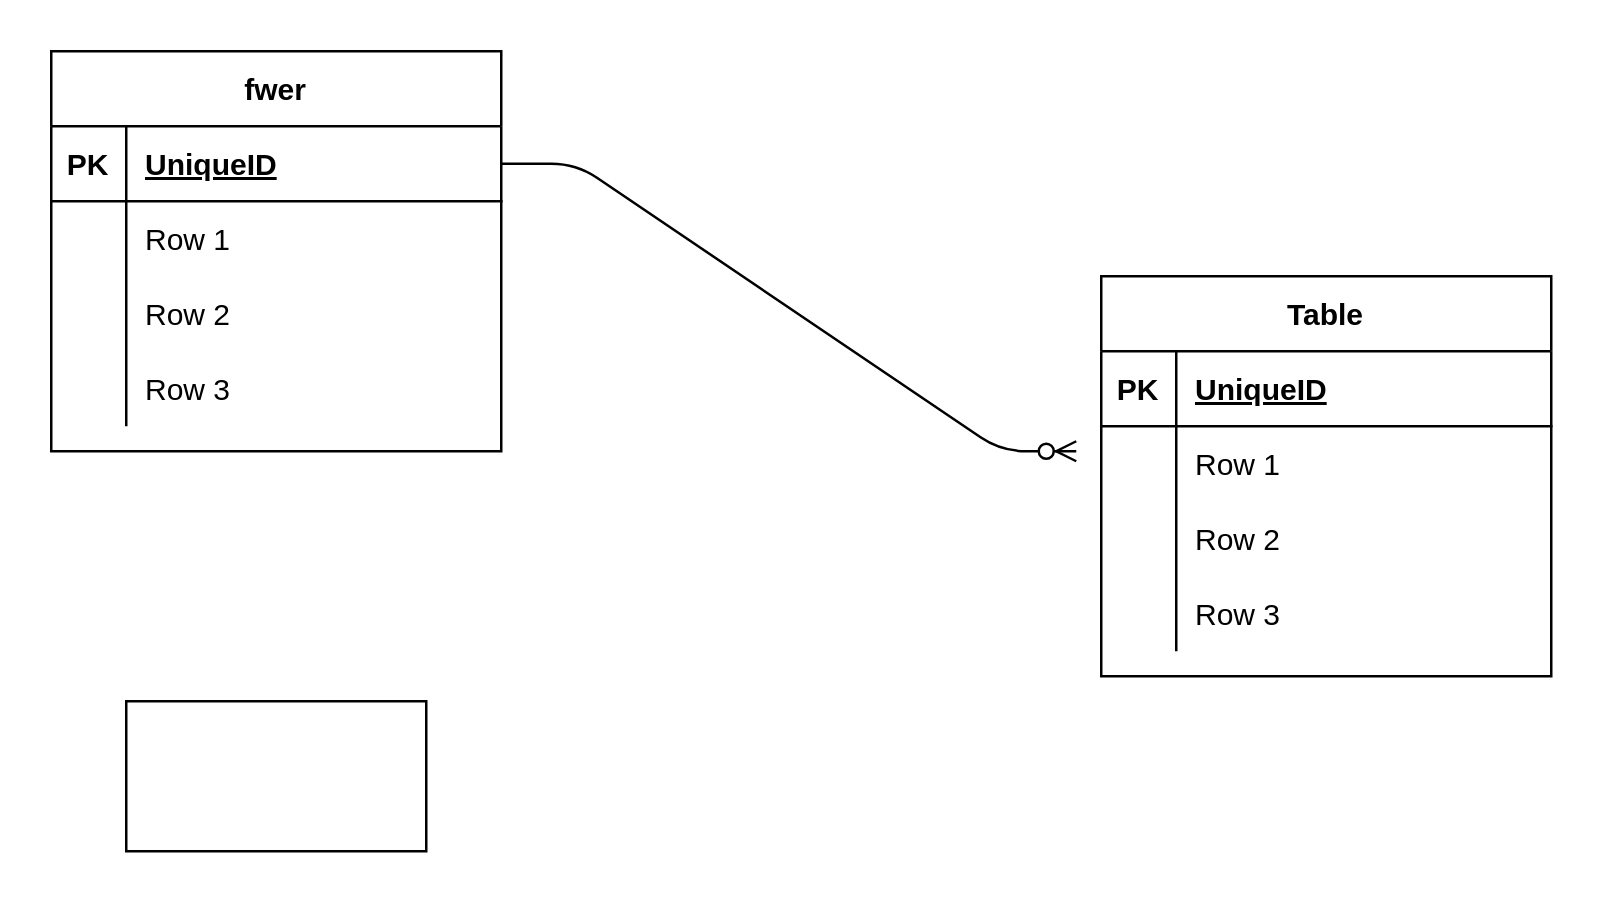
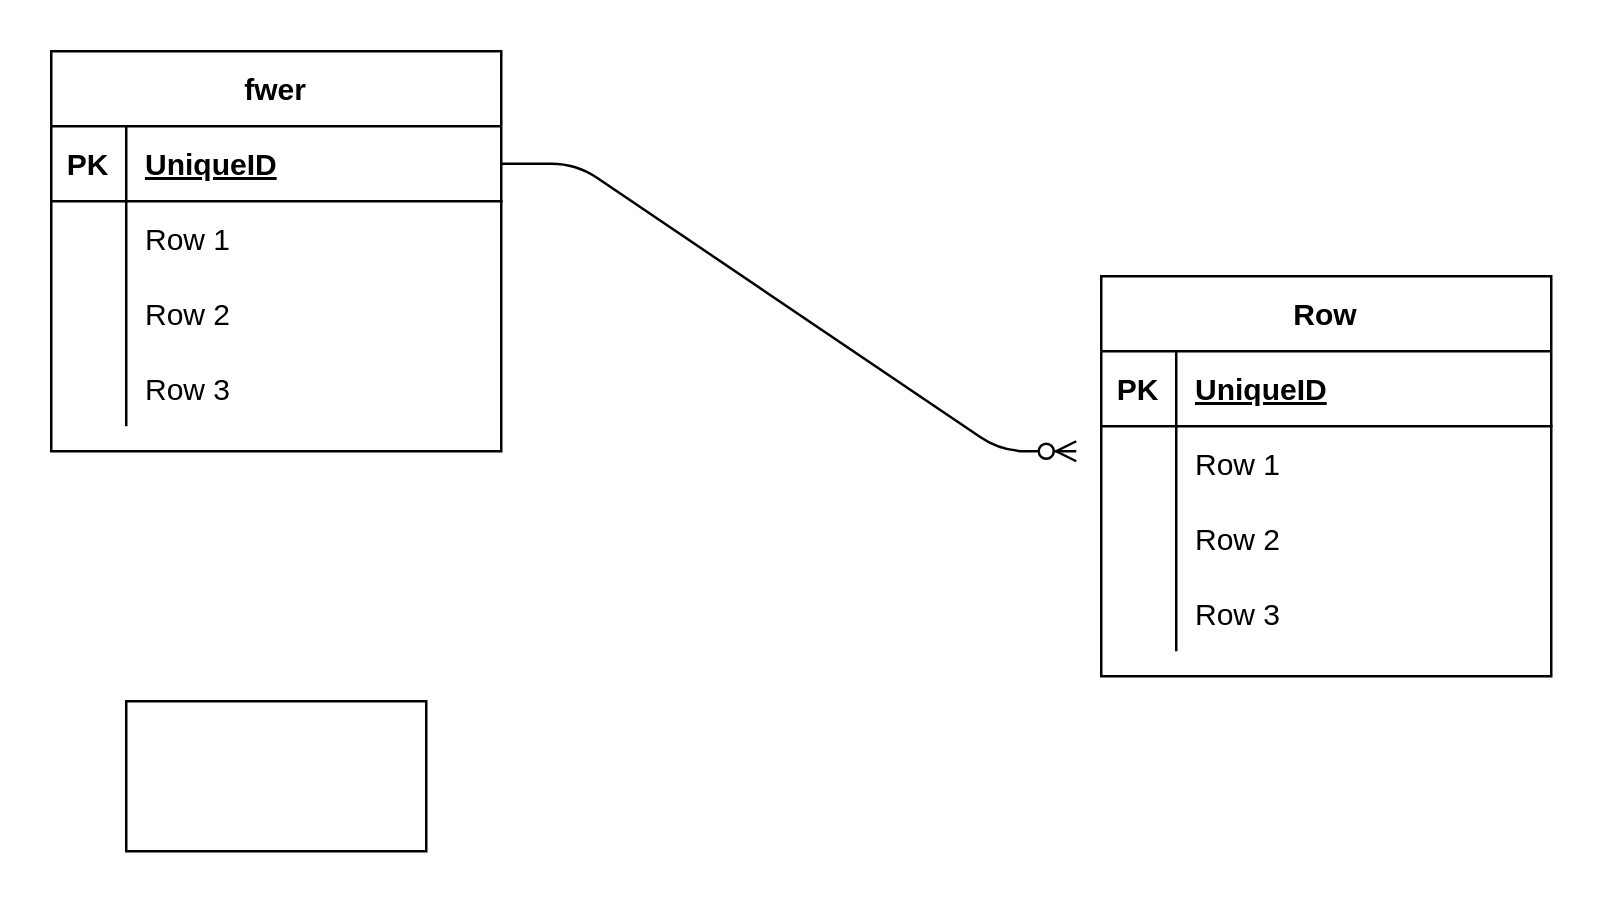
node "Table": label "Table" -> "Row"
